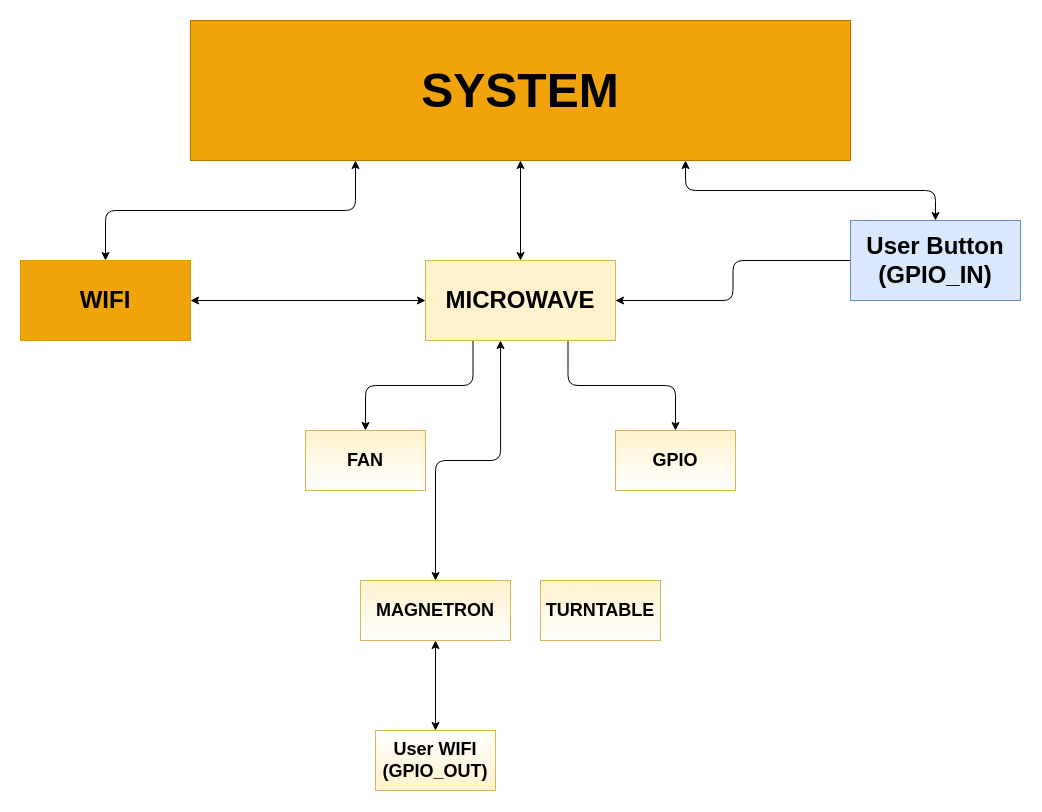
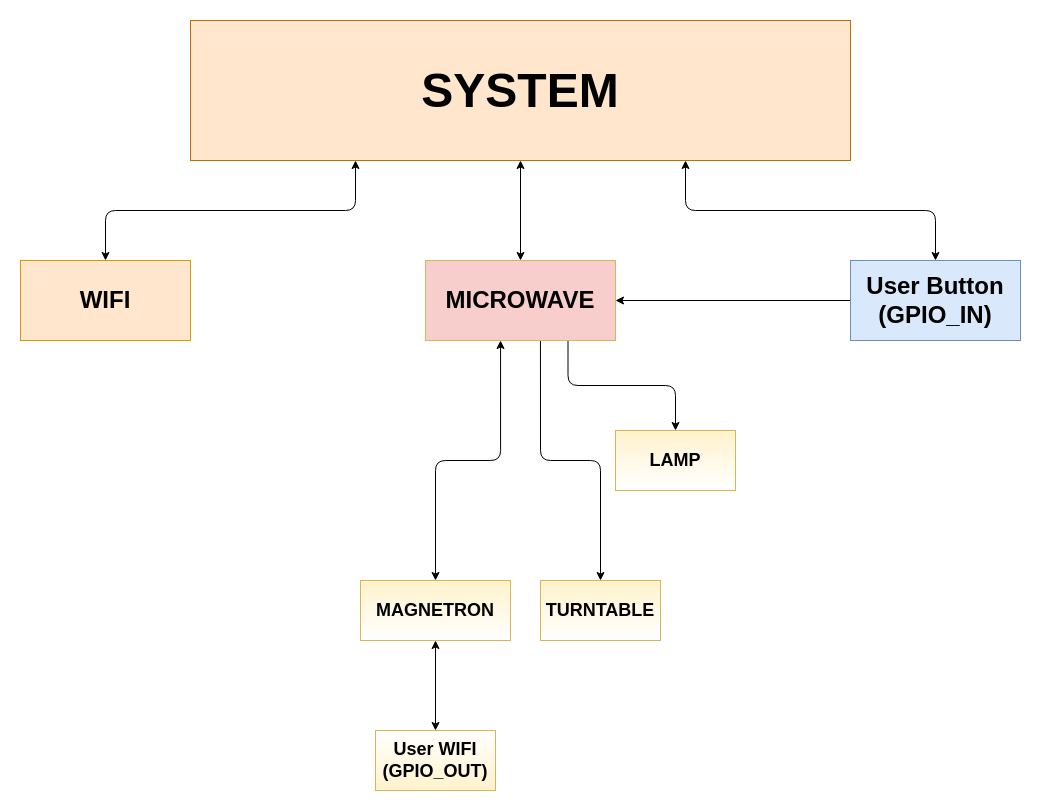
node "SYSTEM": fillcolor #f0a30a -> #ffe6cc
node "User Button (GPIO_IN)": moved (936, 261) -> (936, 301)
node "WIFI": fillcolor #f0a30a -> #ffe6cc
edge "WIFI" -- "MICROWAVE": removed
node "MICROWAVE": fillcolor #fff2cc -> #f8cecc
edge "MICROWAVE" -> "FAN": removed
node "FAN": removed
edge "MICROWAVE" -> "TURNTABLE": added
node "GPIO": label "GPIO" -> "LAMP"
